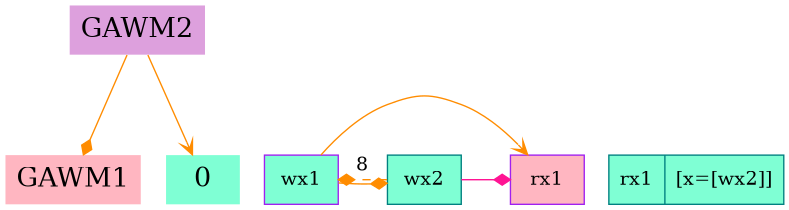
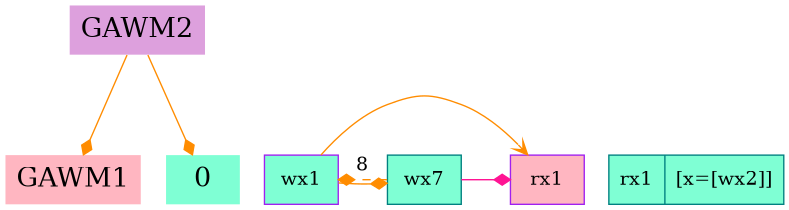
edge "GAWM2" -> "0": arrowhead vee -> diamond
node "wx2": label "wx2" -> "wx7"
